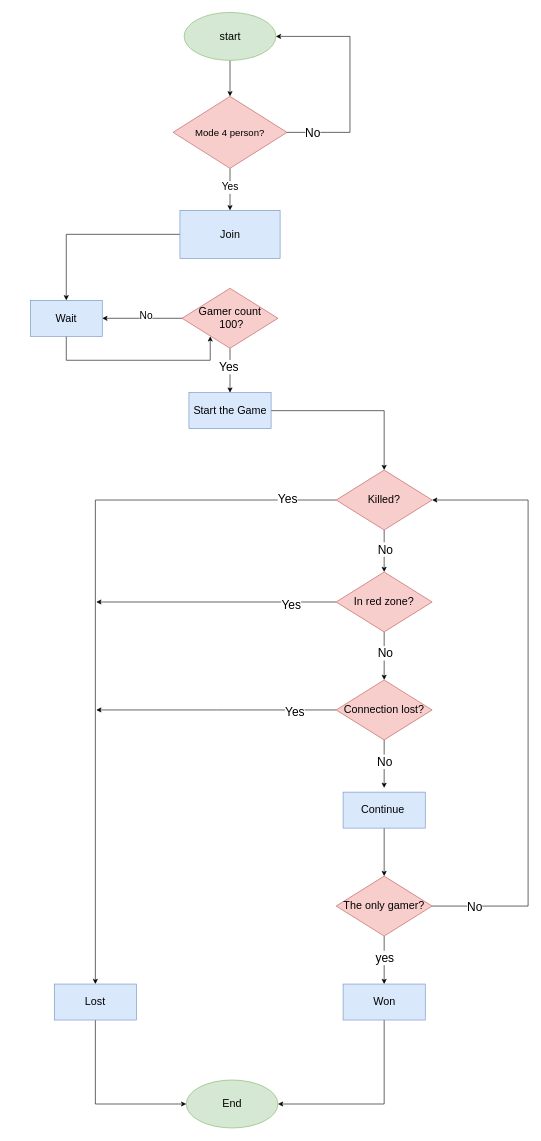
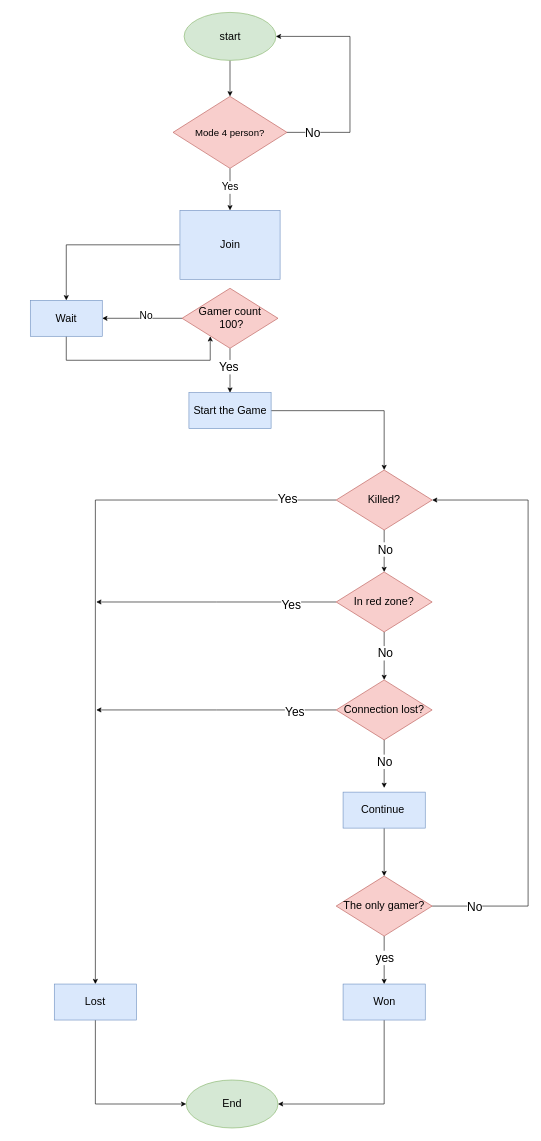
node "Join": size 100x48 -> 100x69
